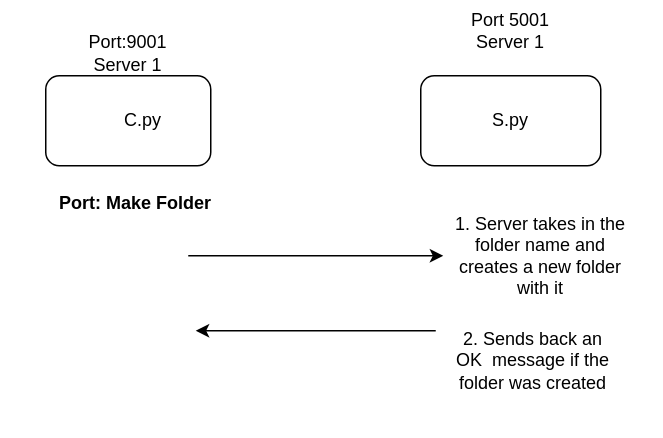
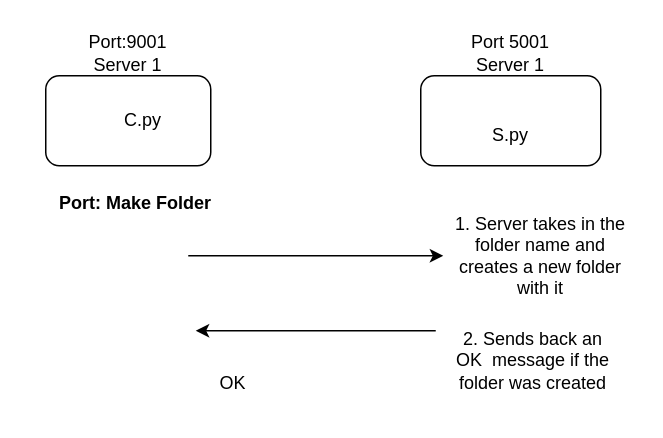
node "Port 5001 Server 1": moved (511, 31) -> (511, 53)
node "S.py": moved (511, 121) -> (511, 136)
node "OK": added
